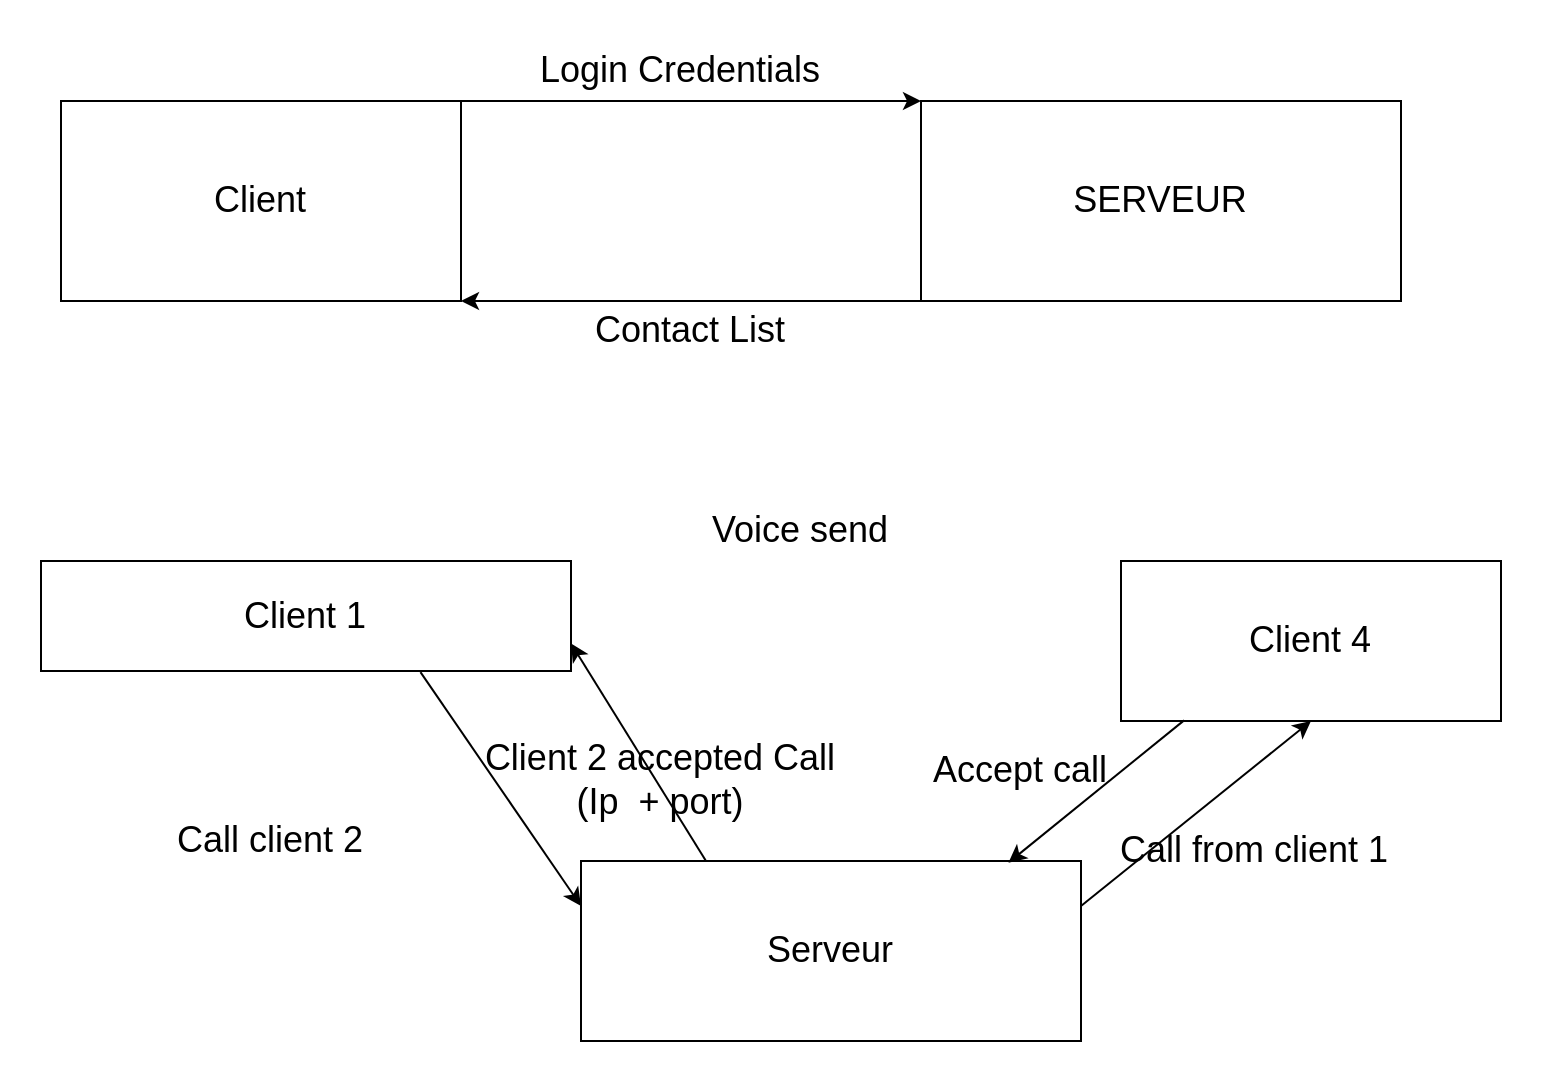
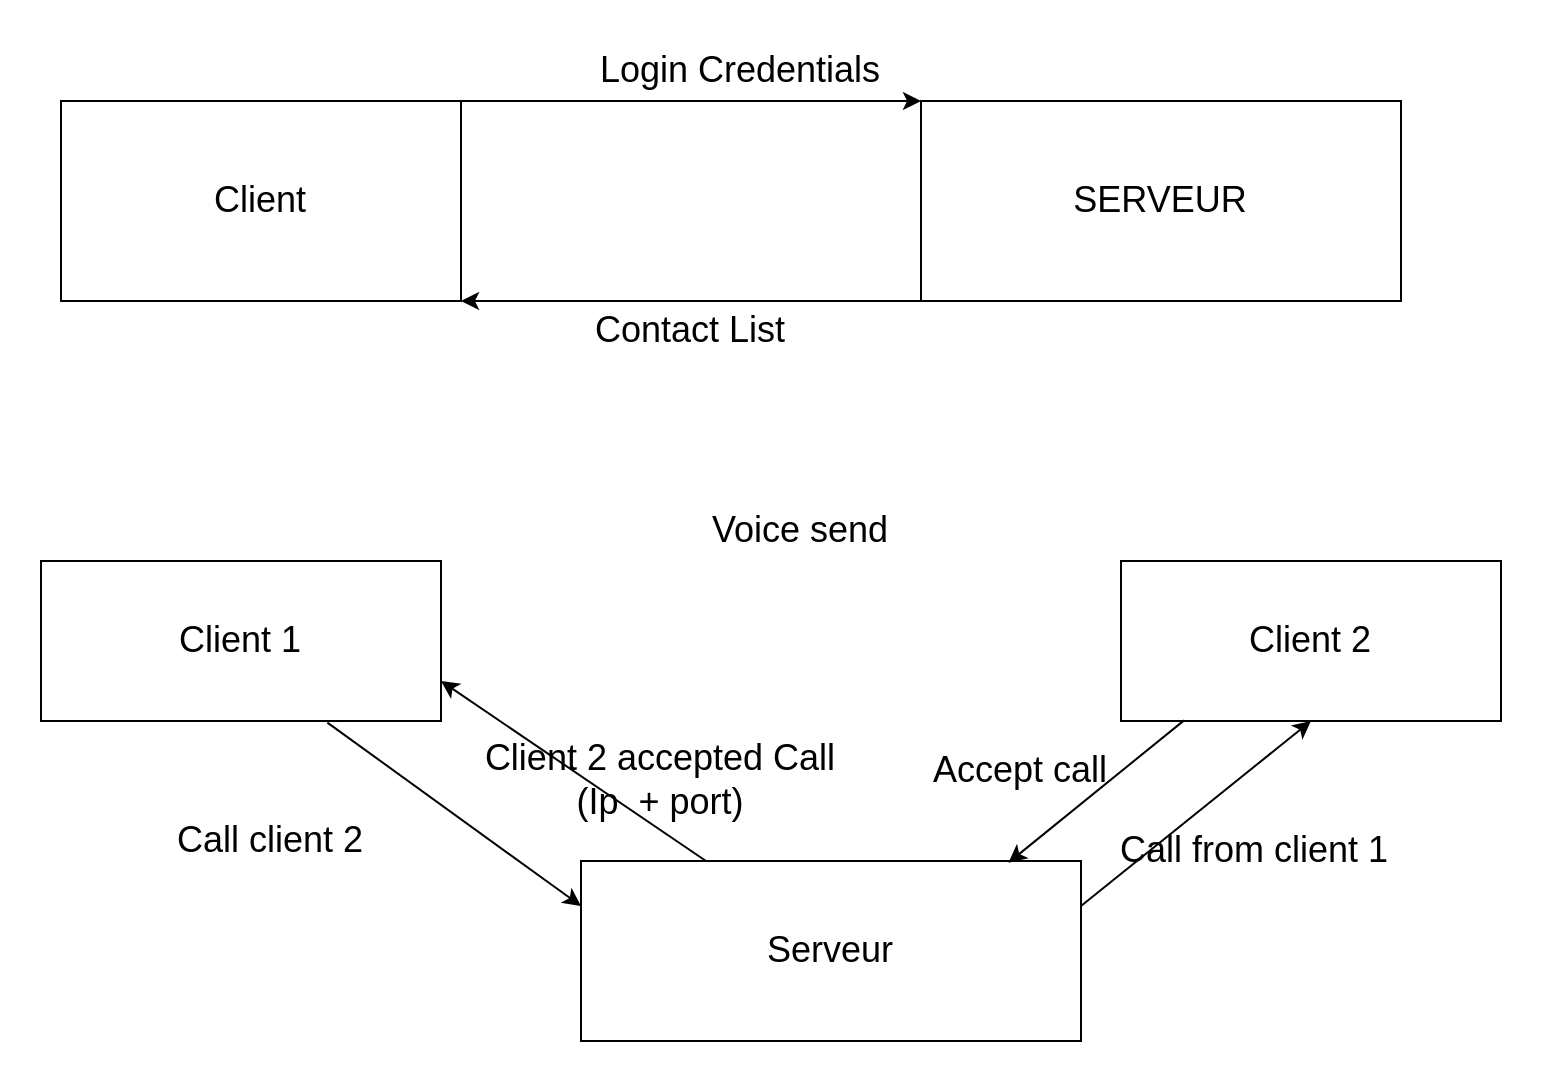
node "Login Credentials": moved (681, 71) -> (741, 71)
node "Client 1": size 530x110 -> 400x160
node "Client 4": label "Client 4" -> "Client 2"
